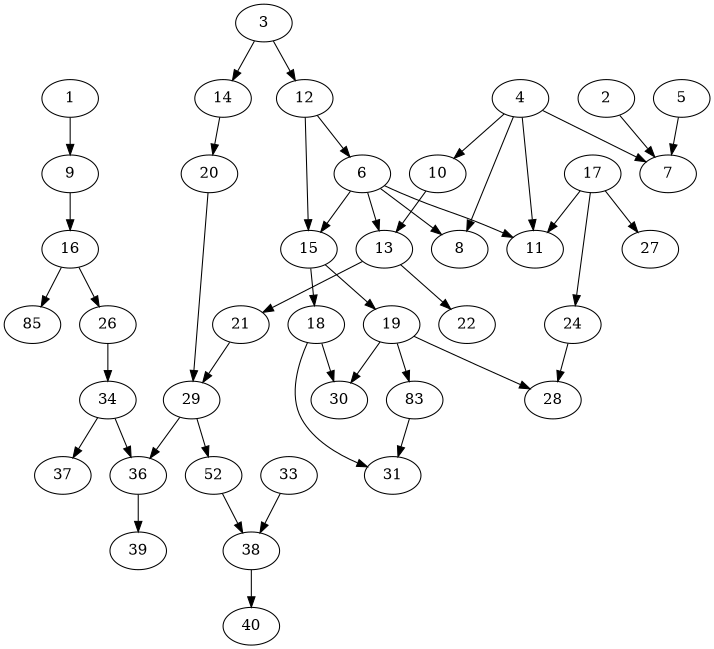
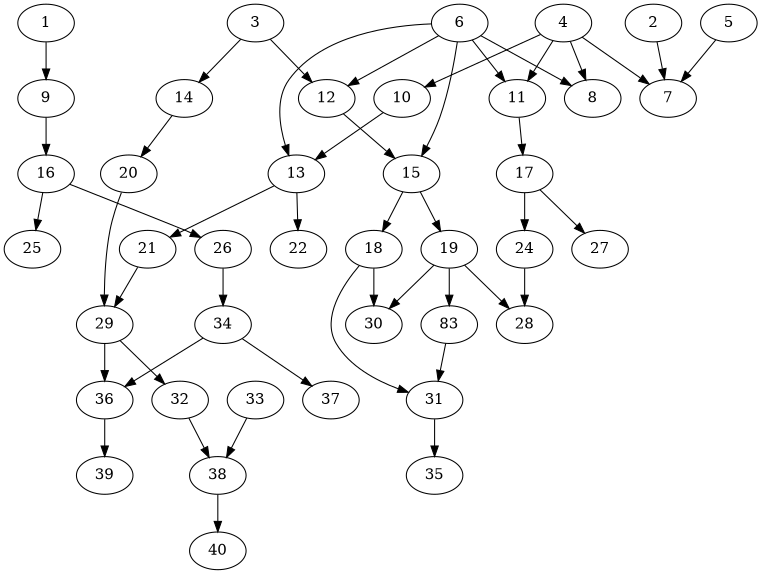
edge "12" -> "6": reversed
edge "17" -> "11": reversed
node "85": label "85" -> "25"
node "52": label "52" -> "32"
node "35": added
